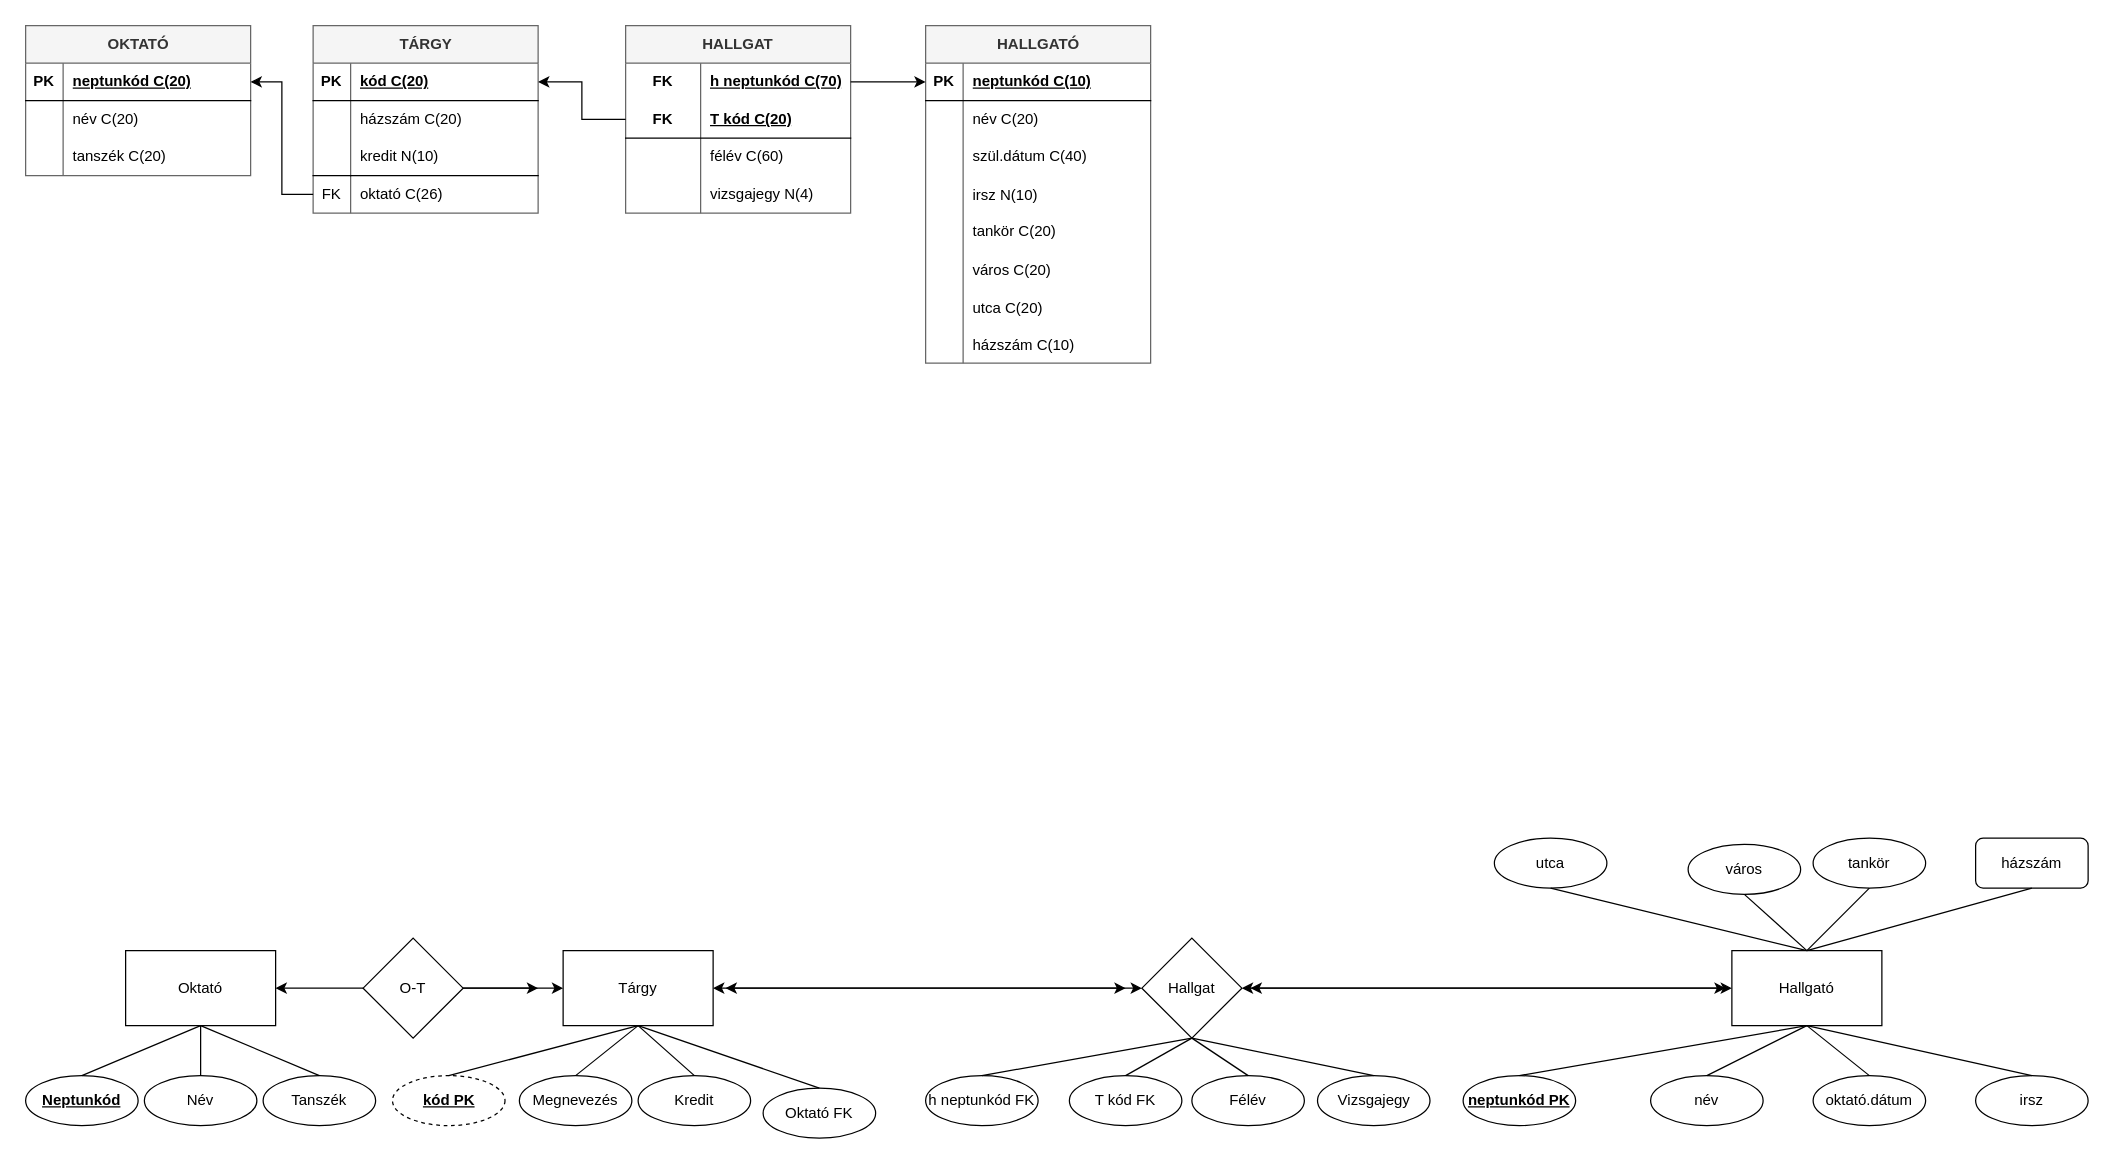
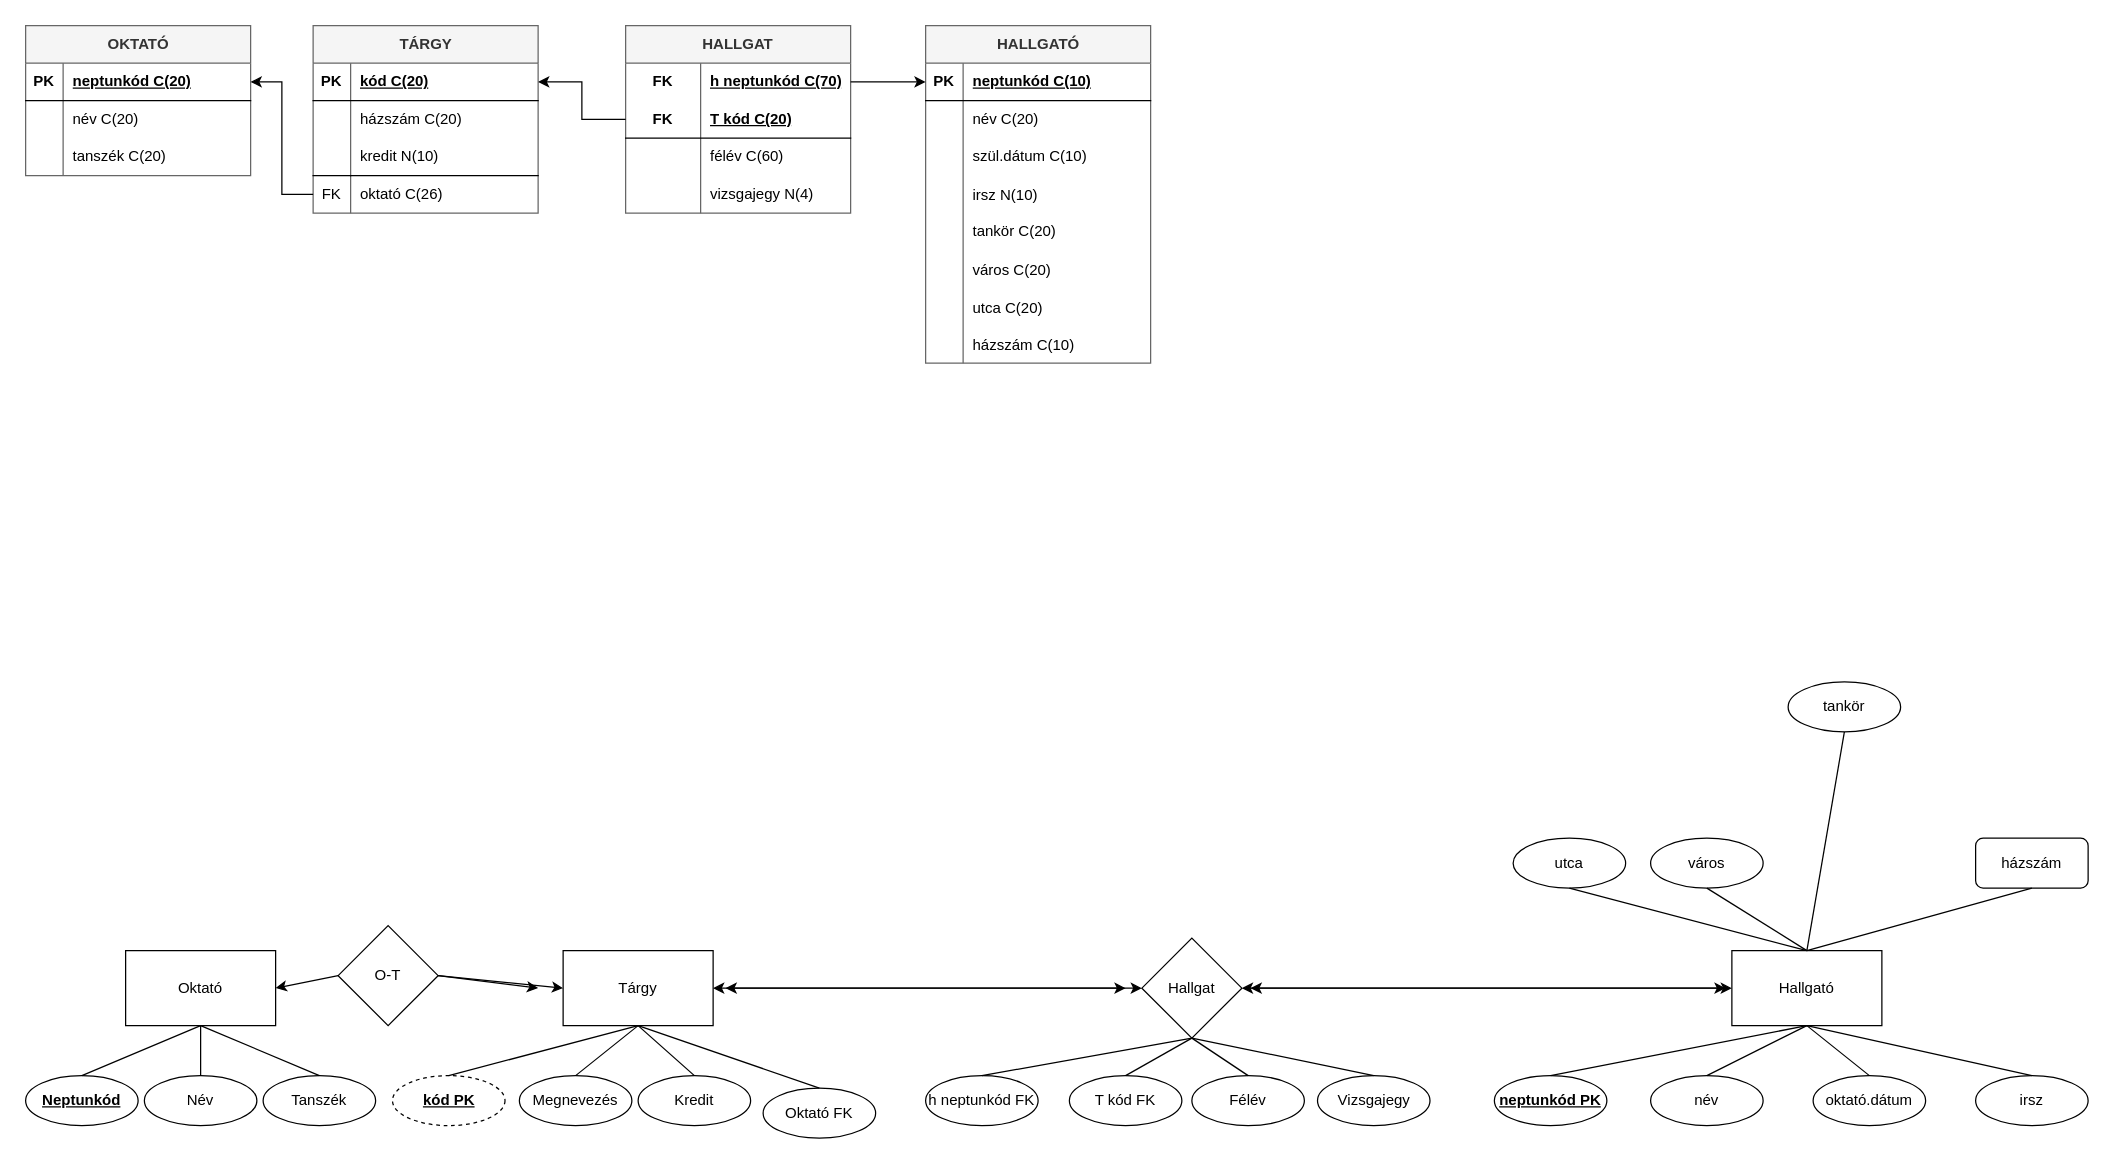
node "szül.dátum C(40)": label "szül.dátum C(40)" -> "szül.dátum C(10)"
node "utca": moved (1551, 863) -> (1569, 863)
node "tankör": moved (1869, 863) -> (1844, 707)
node "város": moved (1744, 869) -> (1707, 863)
node "O-T": moved (413, 988) -> (388, 976)
node "neptunkód PK": moved (1519, 1101) -> (1551, 1101)
